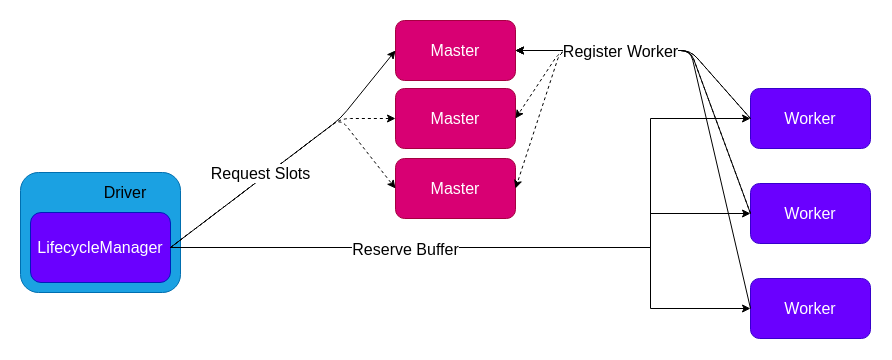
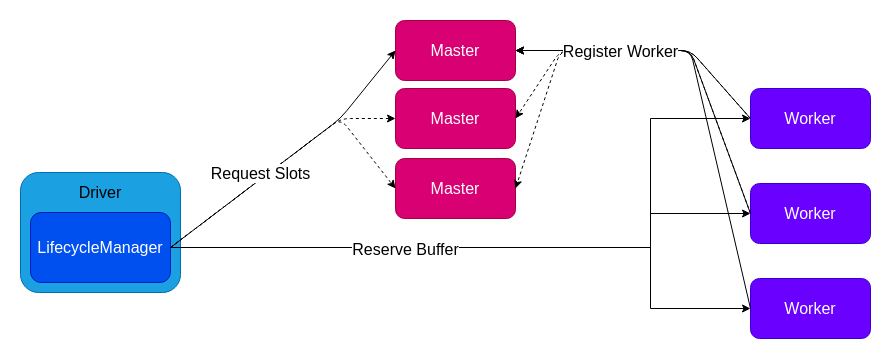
node "Driver": moved (126, 193) -> (101, 193)
node "LifecycleManager": fillcolor #6a00ff -> #0050ef
